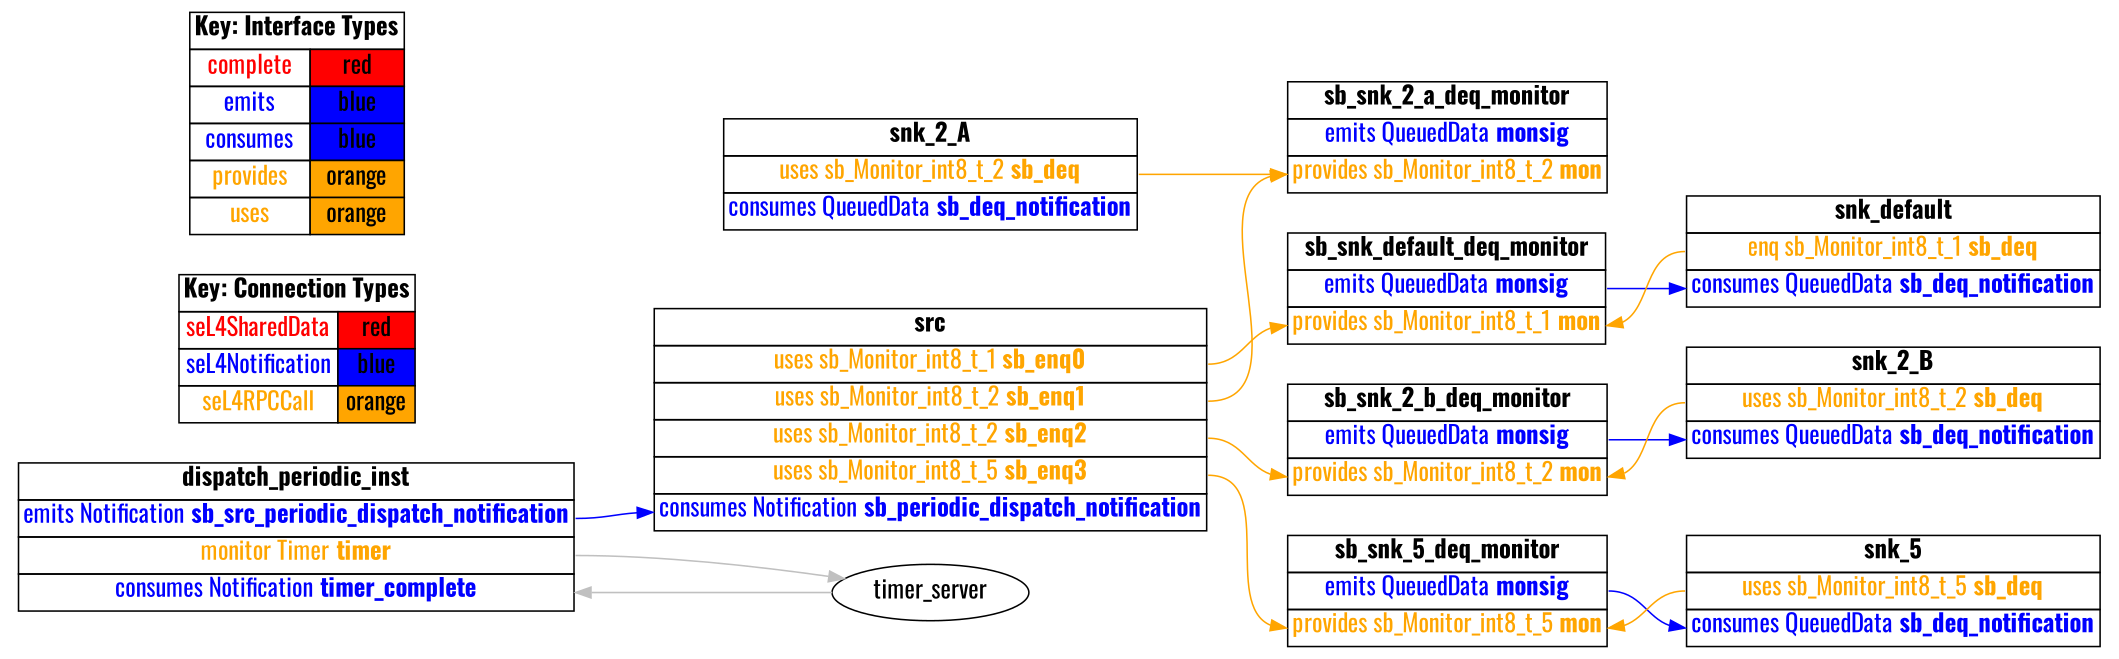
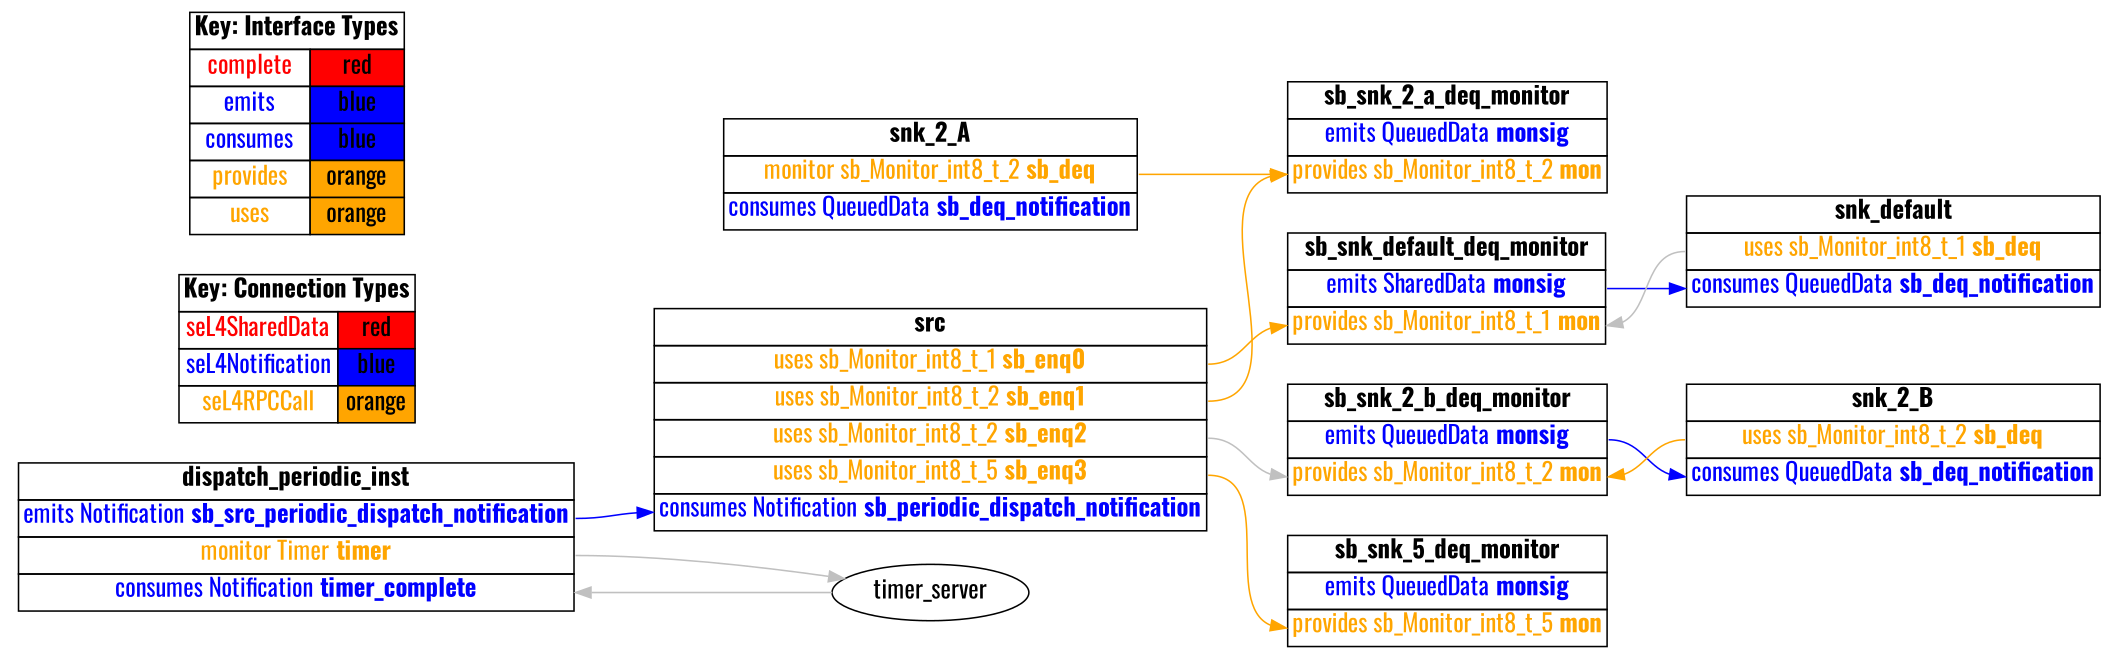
node "snk_2_A": text "uses sb_Monitor_int8_t_2" -> "monitor sb_Monitor_int8_t_2"
node "snk_default": text "enq sb_Monitor_int8_t_1" -> "uses sb_Monitor_int8_t_1"
edge "snk_default" -> "sb_snk_default_deq_monitor": color orange -> grey
node "sb_snk_default_deq_monitor": text "emits QueuedData" -> "emits SharedData"
edge "src" -> "sb_snk_2_b_deq_monitor": color orange -> grey
node "snk_5": removed
